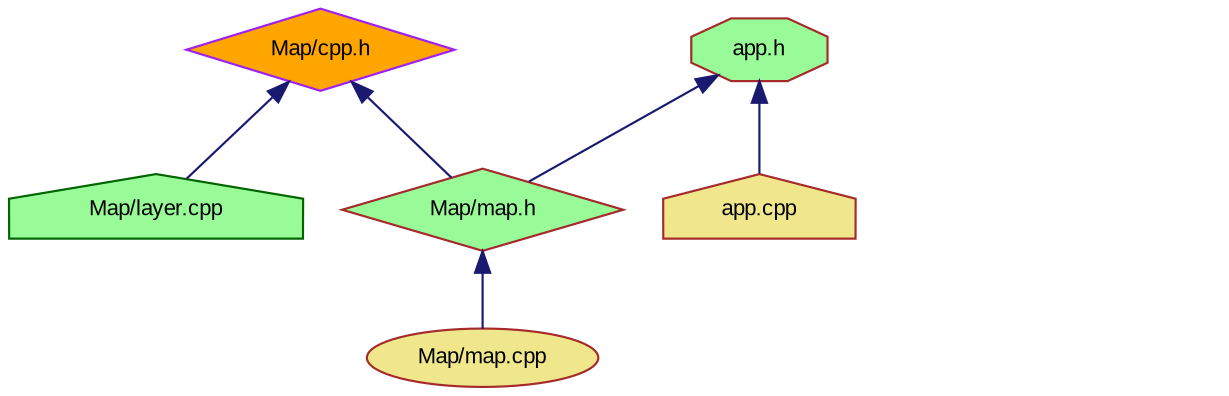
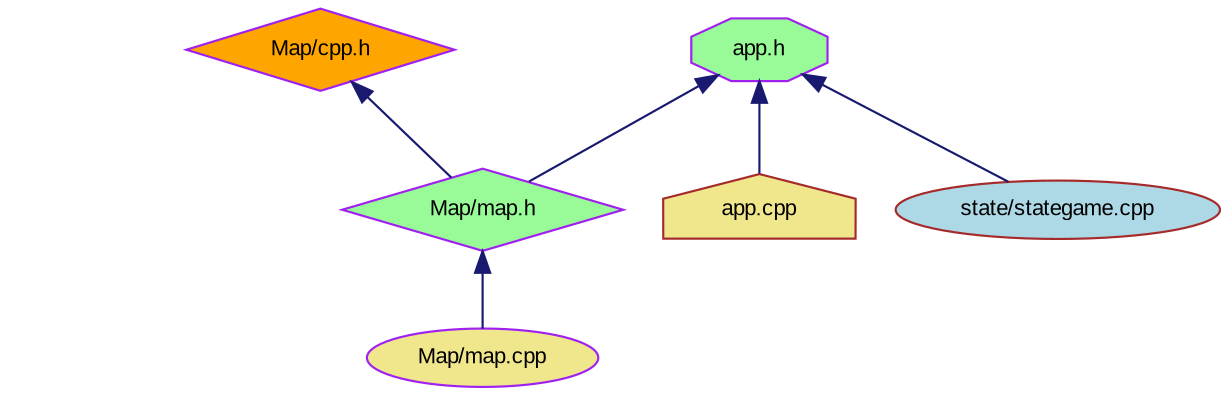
node "app.h": color brown -> purple
node "Map/layer.cpp": removed
node "Map/map.h": color brown -> purple
node "state/stategame.cpp": added
node "Map/map.cpp": color brown -> purple
